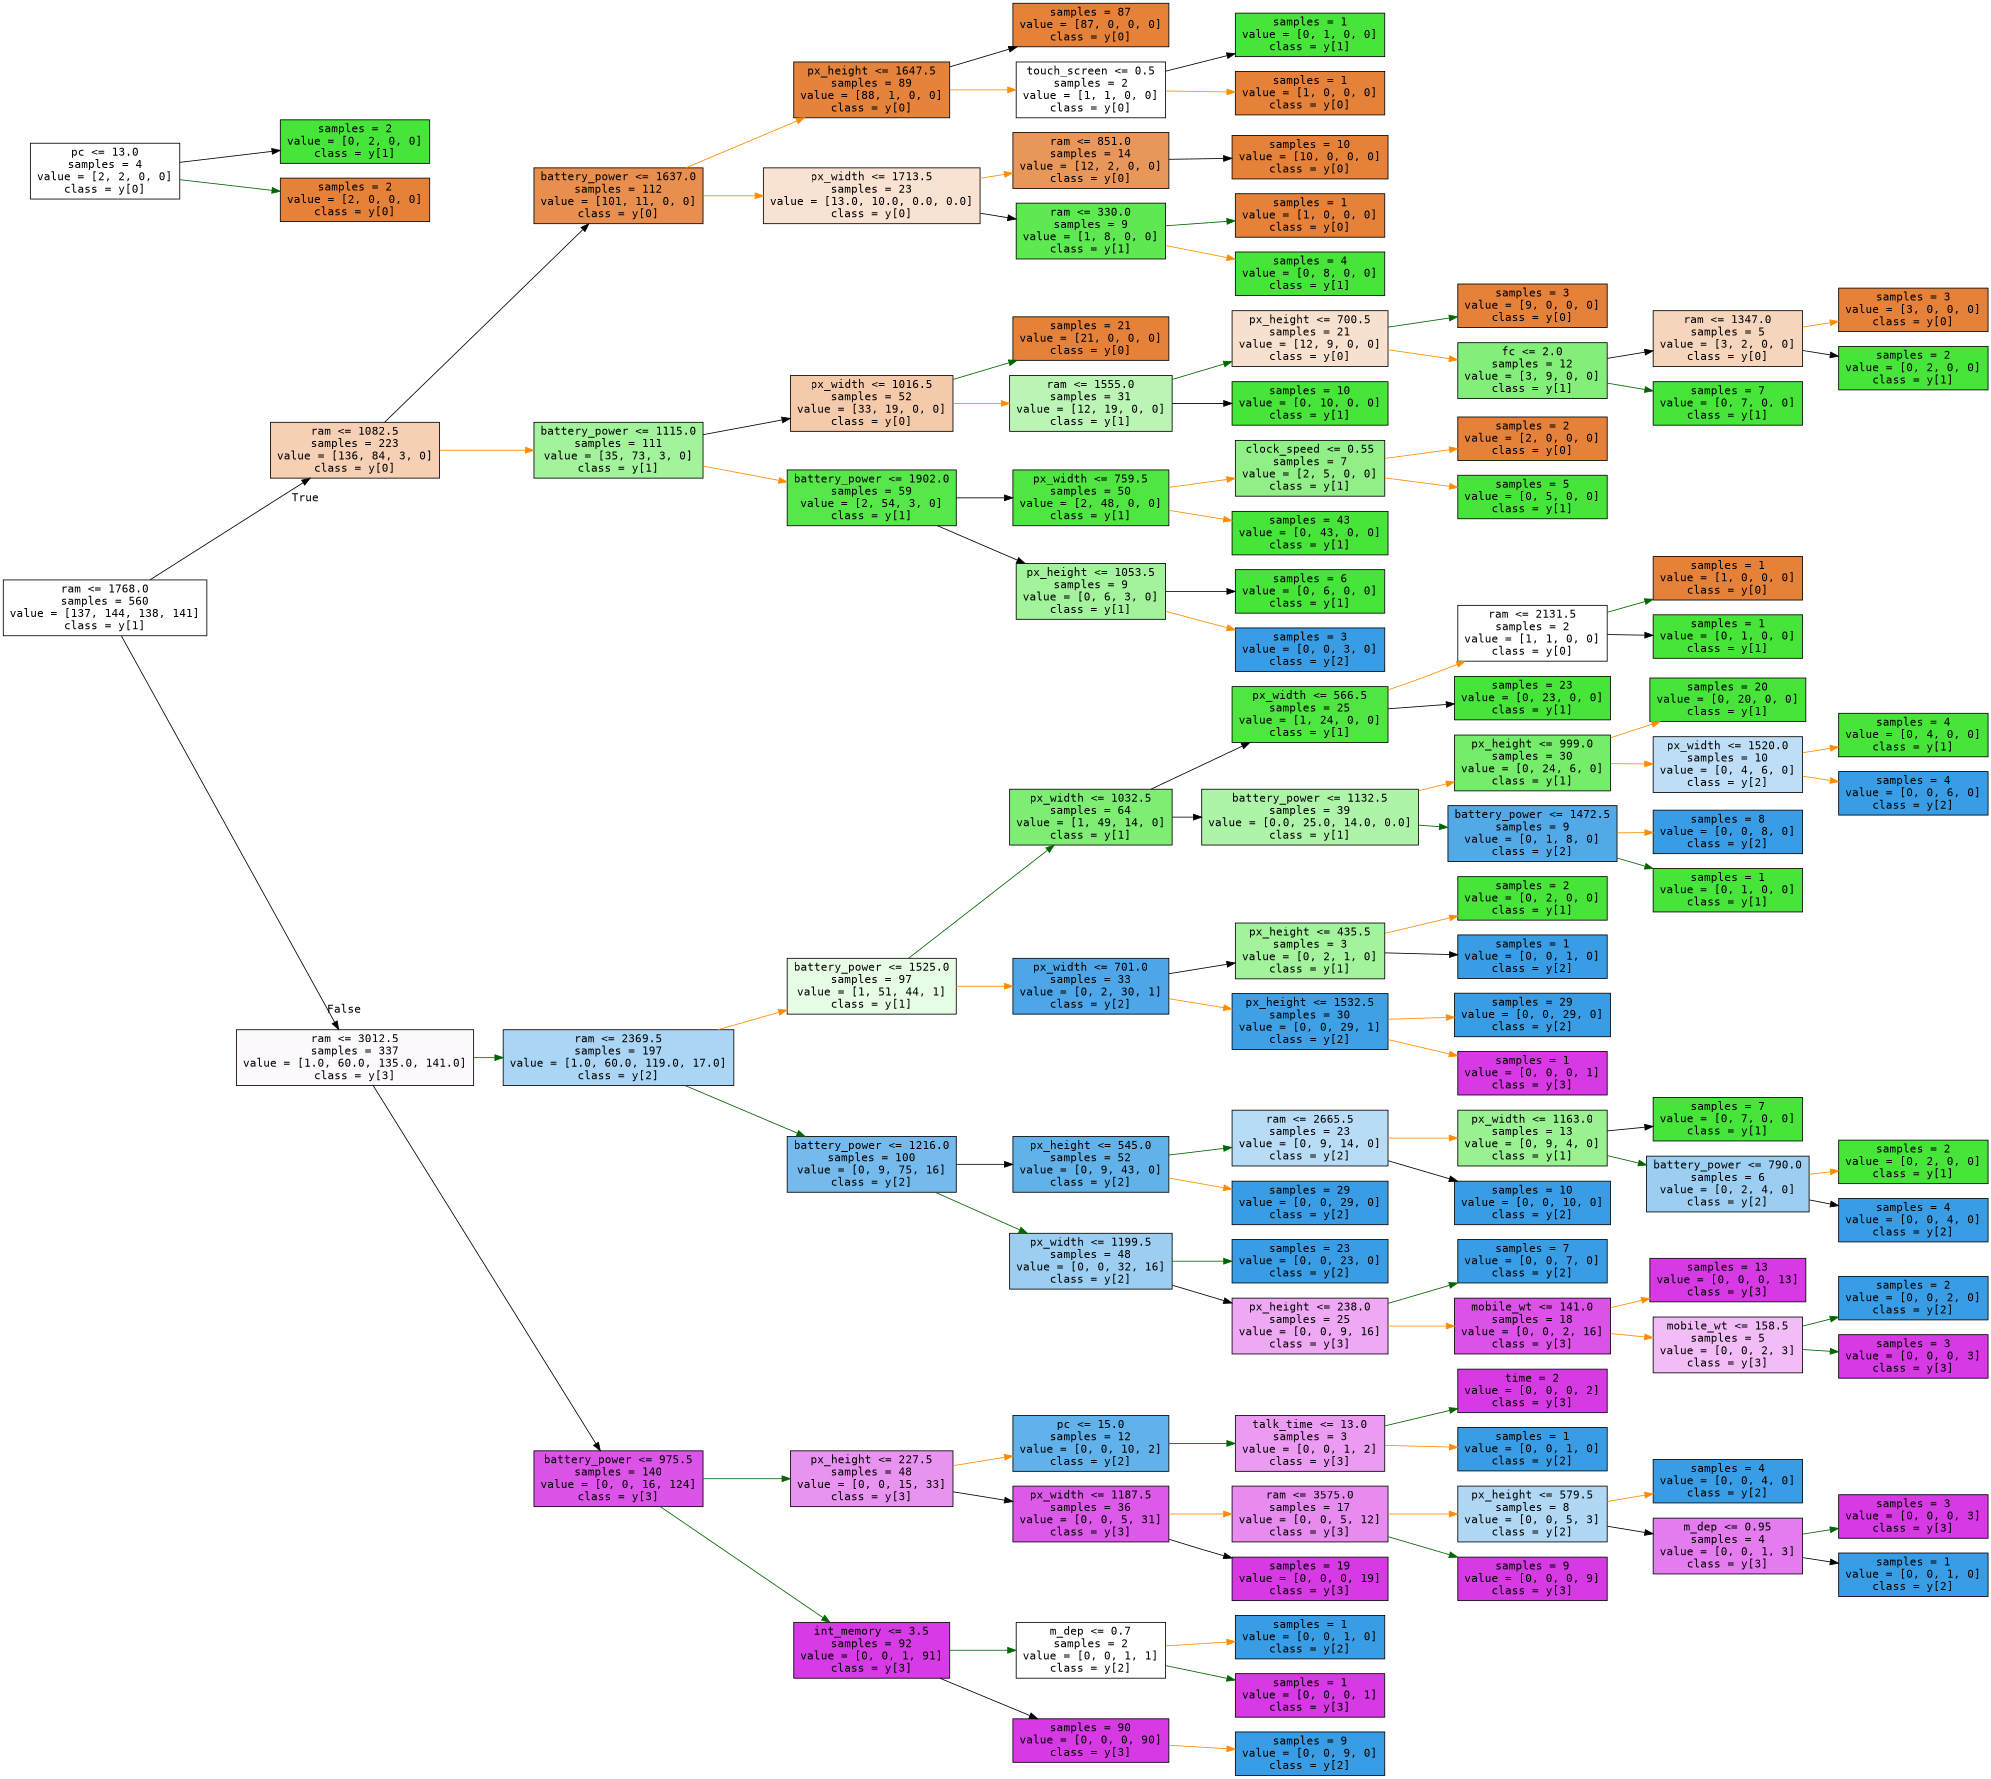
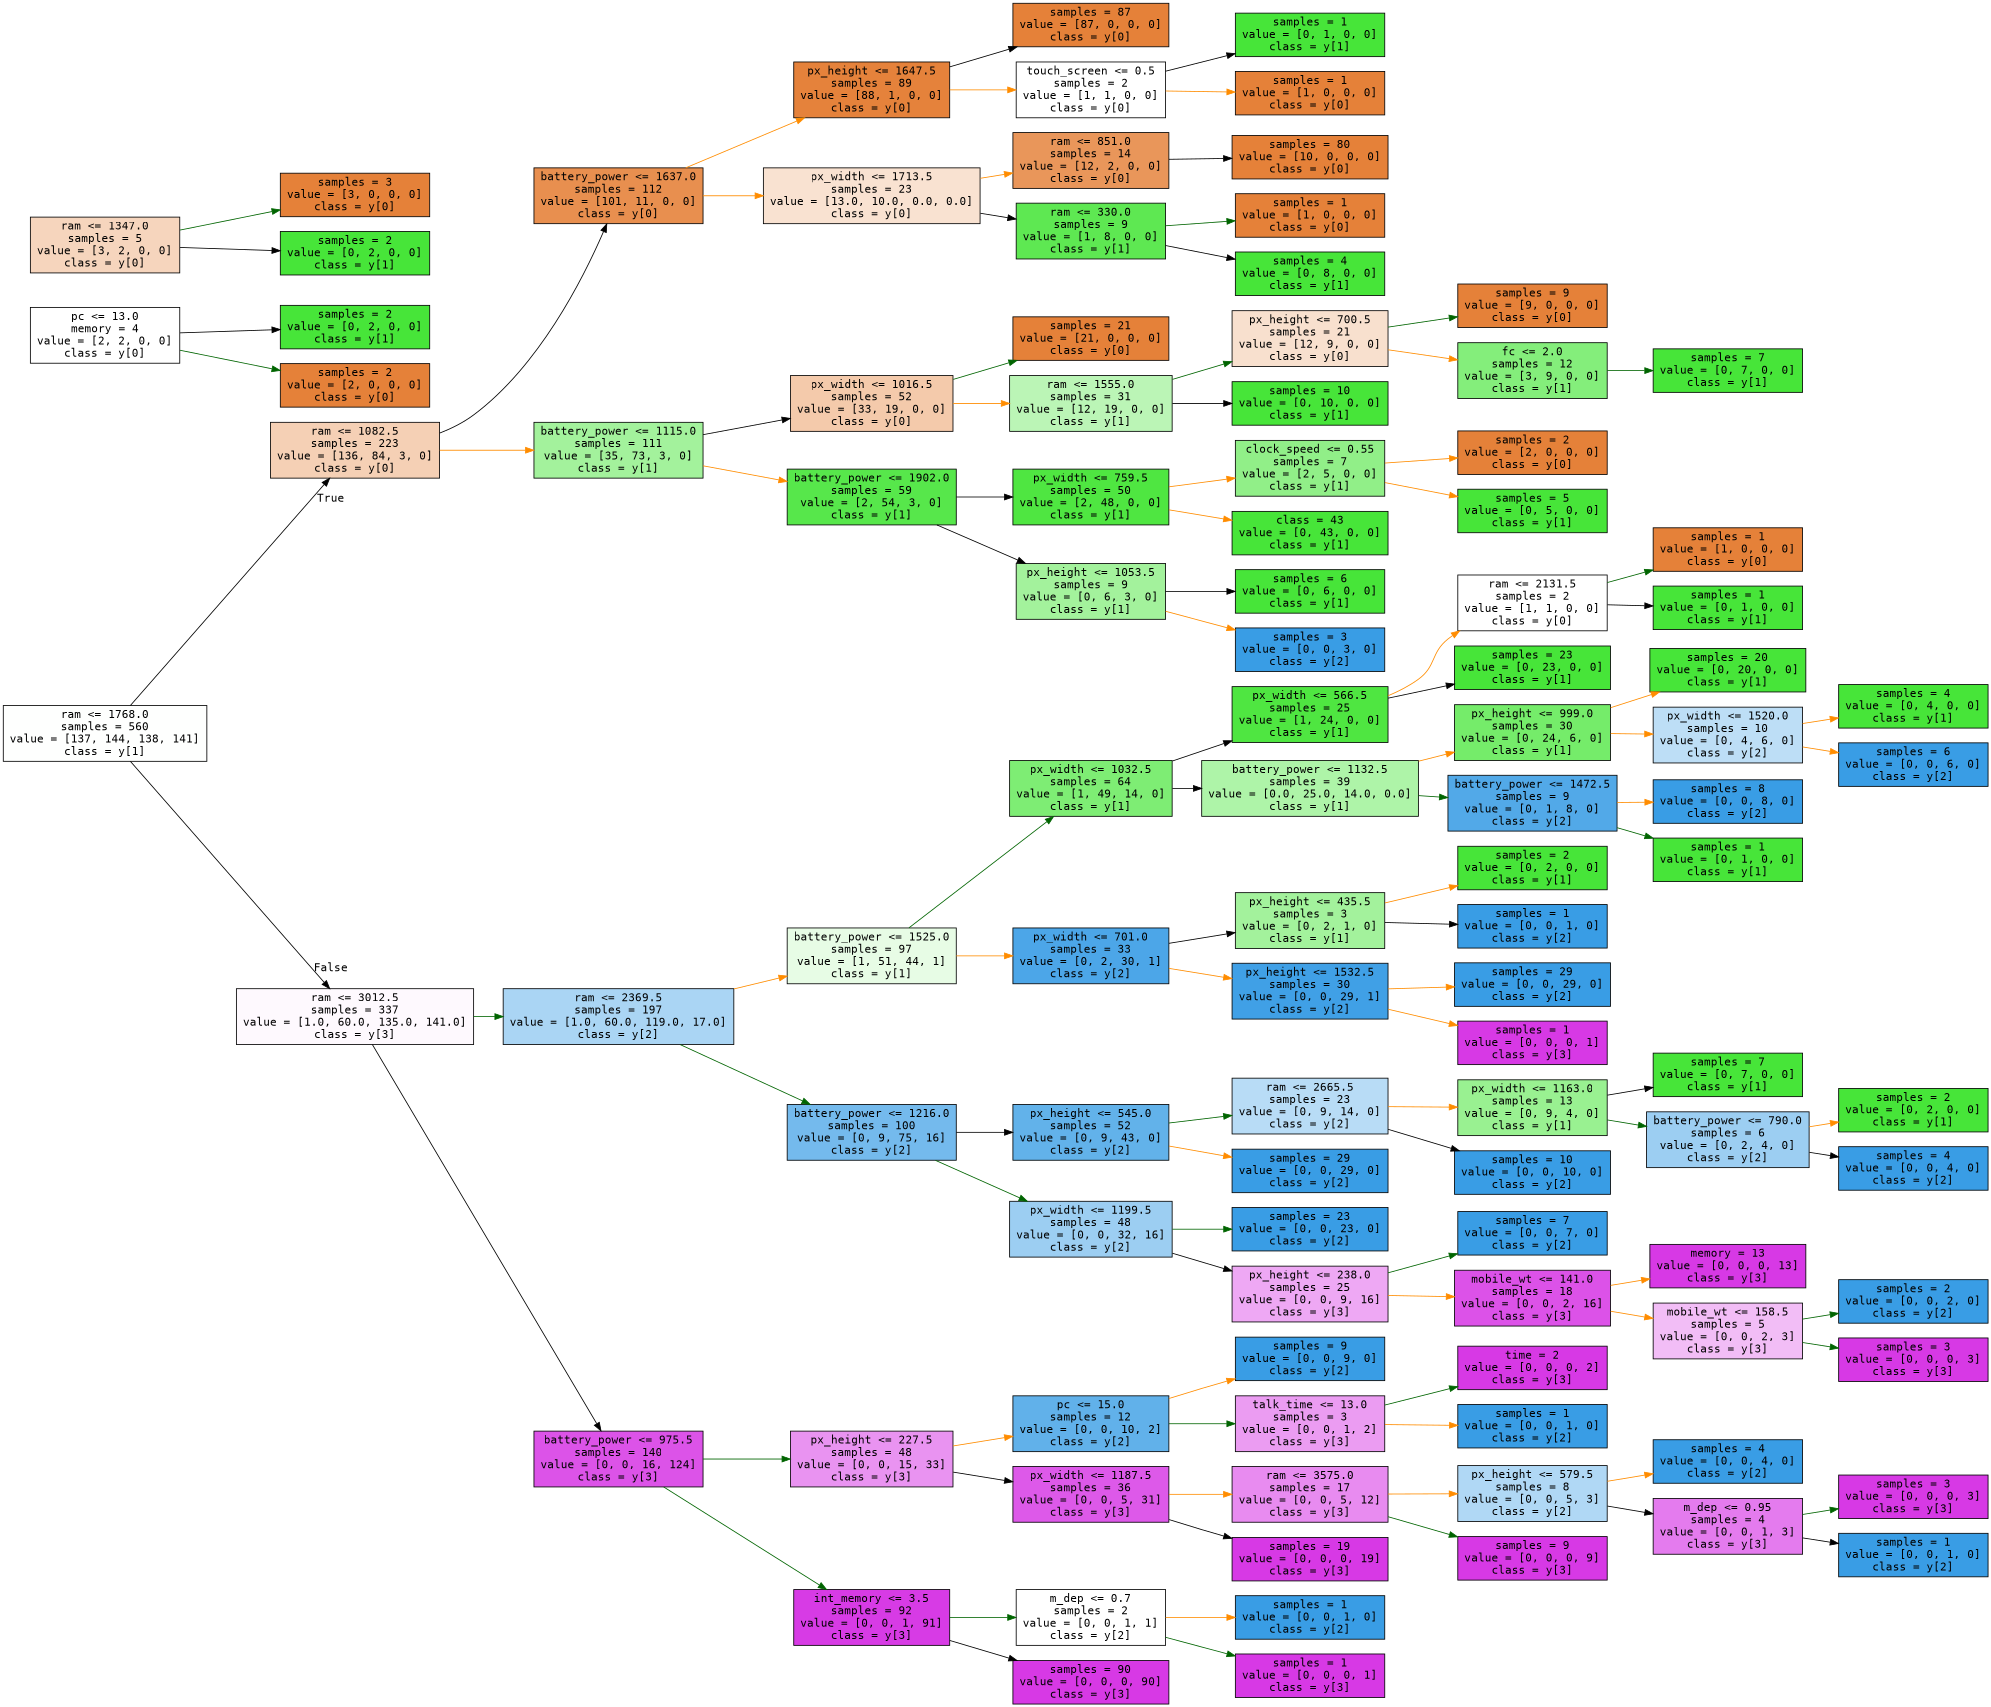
node "samples = 10 value = [10, 0, 0, 0] class = y[0]": label "samples = 10 value = [10, 0, 0, 0] class = y[0]" -> "samples = 80 value = [10, 0, 0, 0] class = y[0]"
node "pc <= 13.0 samples = 4 value = [2, 2, 0, 0] class = y[0]": label "pc <= 13.0 samples = 4 value = [2, 2, 0, 0] class = y[0]" -> "pc <= 13.0 memory = 4 value = [2, 2, 0, 0] class = y[0]"
edge "ram <= 330.0 samples = 9 value = [1, 8, 0, 0] class = y[1]" -> "samples = 4 value = [0, 8, 0, 0] class = y[1]": color darkorange -> black
node "samples = 3 value = [9, 0, 0, 0] class = y[0]": label "samples = 3 value = [9, 0, 0, 0] class = y[0]" -> "samples = 9 value = [9, 0, 0, 0] class = y[0]"
edge "ram <= 1347.0 samples = 5 value = [3, 2, 0, 0] class = y[0]" -> "samples = 3 value = [3, 0, 0, 0] class = y[0]": color darkorange -> darkgreen
edge "fc <= 2.0 samples = 12 value = [3, 9, 0, 0] class = y[1]" -> "ram <= 1347.0 samples = 5 value = [3, 2, 0, 0] class = y[0]": removed
node "samples = 43 value = [0, 43, 0, 0] class = y[1]": label "samples = 43 value = [0, 43, 0, 0] class = y[1]" -> "class = 43 value = [0, 43, 0, 0] class = y[1]"
node "samples = 4 value = [0, 0, 6, 0] class = y[2]": label "samples = 4 value = [0, 0, 6, 0] class = y[2]" -> "samples = 6 value = [0, 0, 6, 0] class = y[2]"
node "samples = 13 value = [0, 0, 0, 13] class = y[3]": label "samples = 13 value = [0, 0, 0, 13] class = y[3]" -> "memory = 13 value = [0, 0, 0, 13] class = y[3]"
edge "samples = 90 value = [0, 0, 0, 90] class = y[3]" -> "samples = 9 value = [0, 0, 9, 0] class = y[2]": now "pc <= 15.0 samples = 12 value = [0, 0, 10, 2] class = y[2]" -> "samples = 9 value = [0, 0, 9, 0] class = y[2]"
